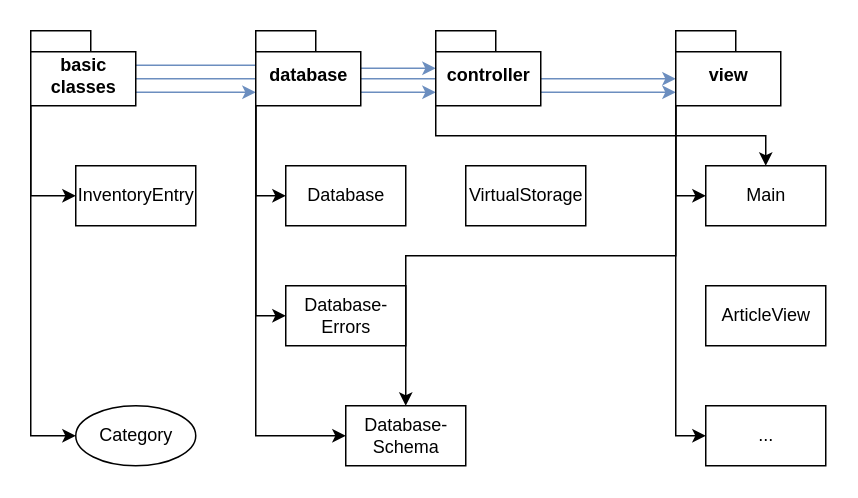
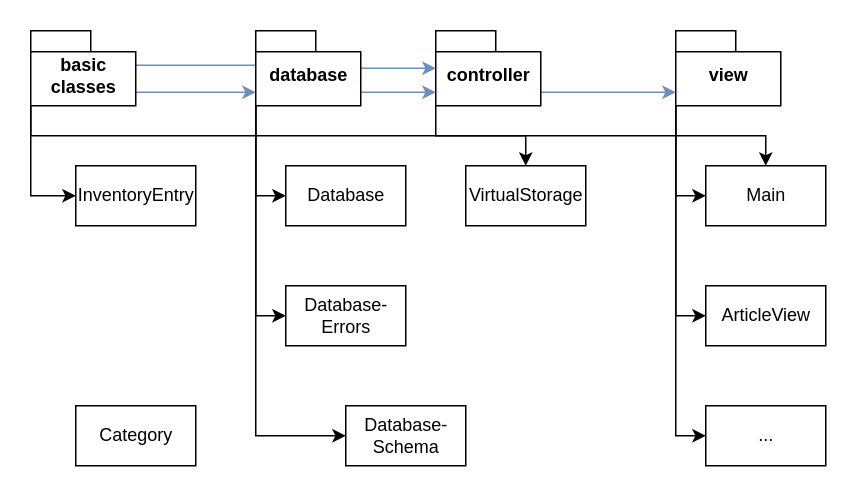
edge "basic classes" -> "view": removed
edge "view" -> "Database- Schema": now "view" -> "ArticleView"
edge "basic classes" -> "Category": now "basic classes" -> "VirtualStorage"
node "Category": shape ellipse -> rectangle
